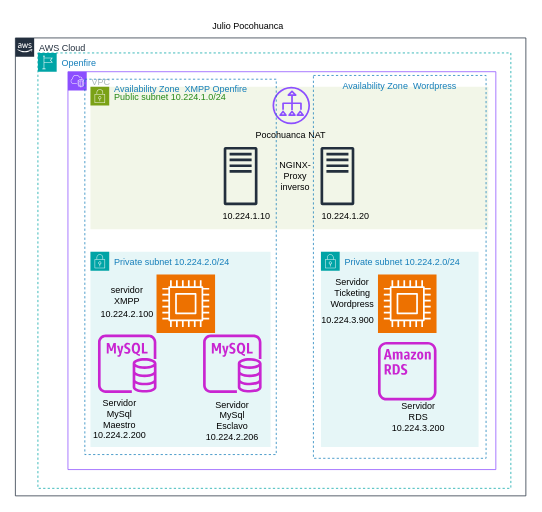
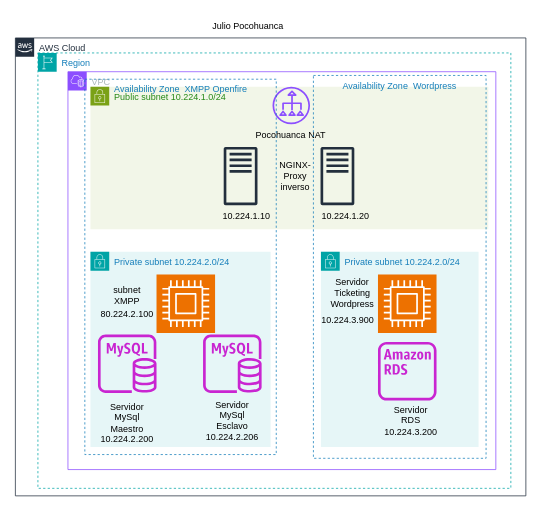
node "Openfire": label "Openfire" -> "Region"
node "servidor XMPP": label "servidor XMPP" -> "subnet XMPP"
node "10.224.2.100": label "10.224.2.100" -> "80.224.2.100"
node "Servidor RDS 10.224.3.200": moved (418, 417) -> (411, 420)
node "Servidor MySql Maestro 10.224.2.200": moved (120, 419) -> (127, 423)
